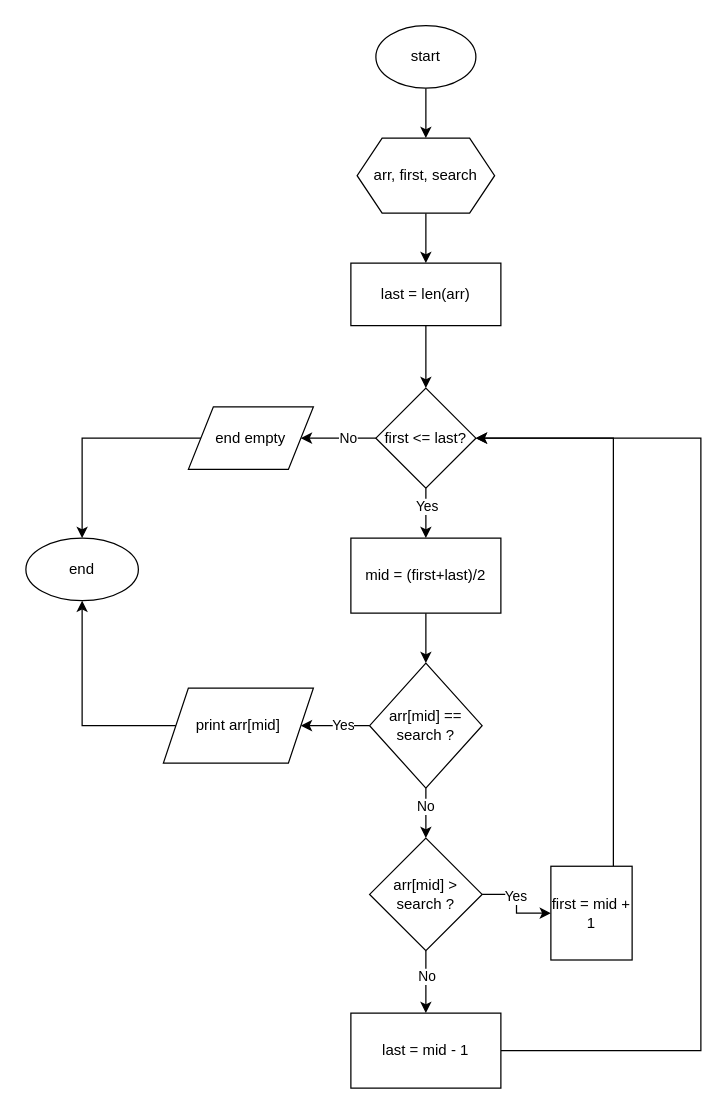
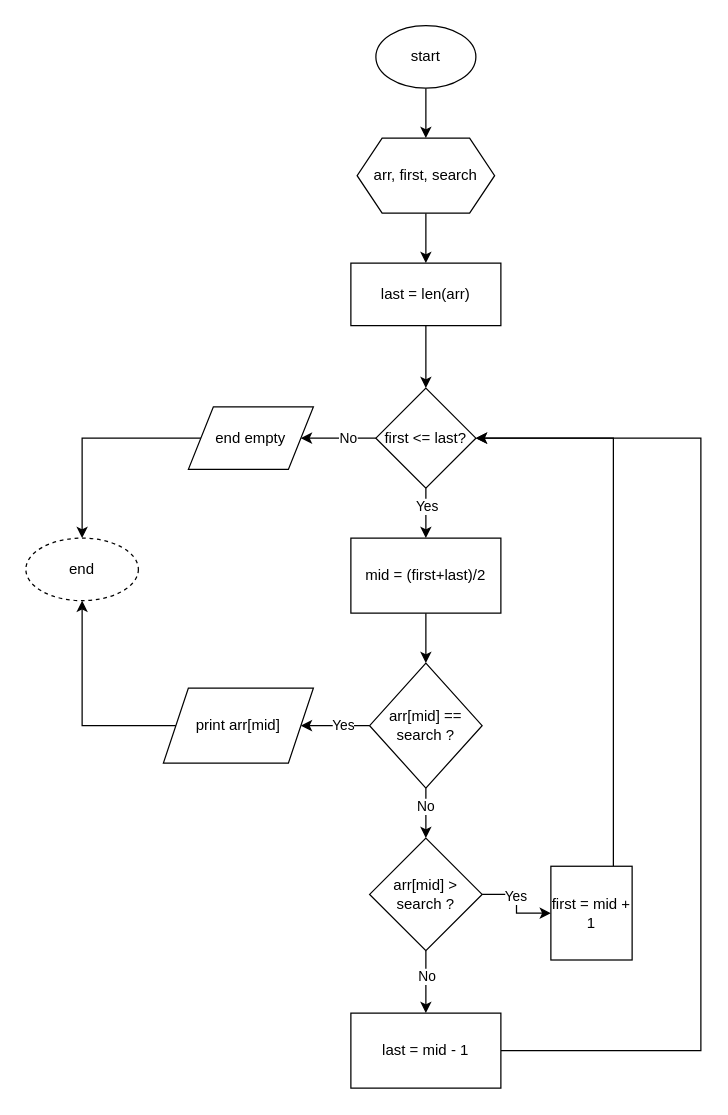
node "end": style solid -> dashed
